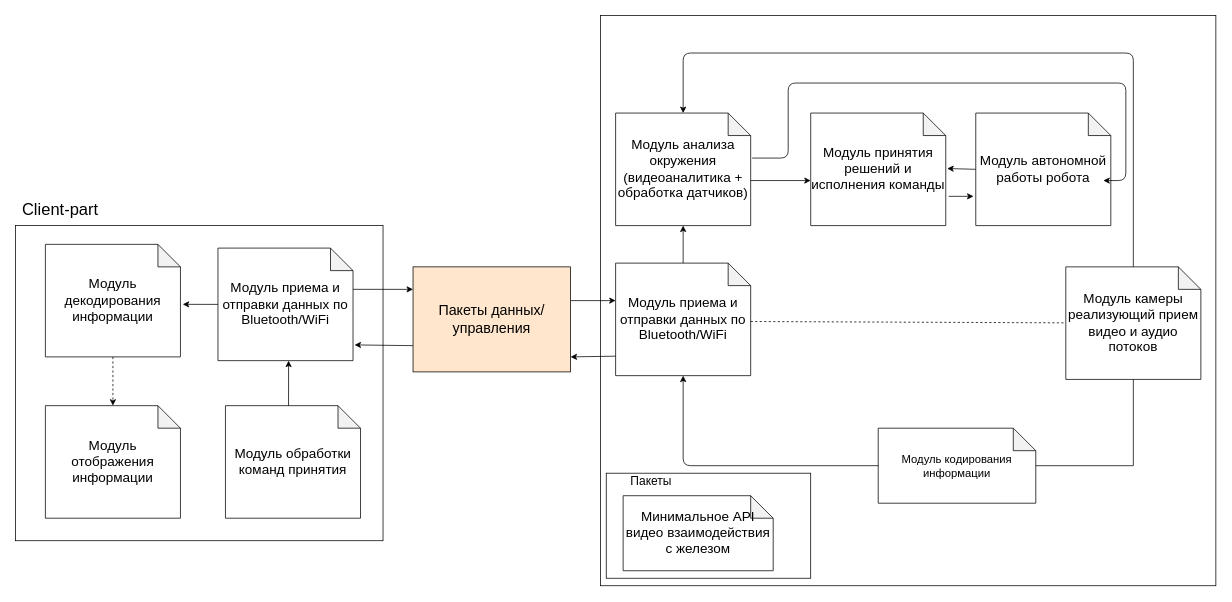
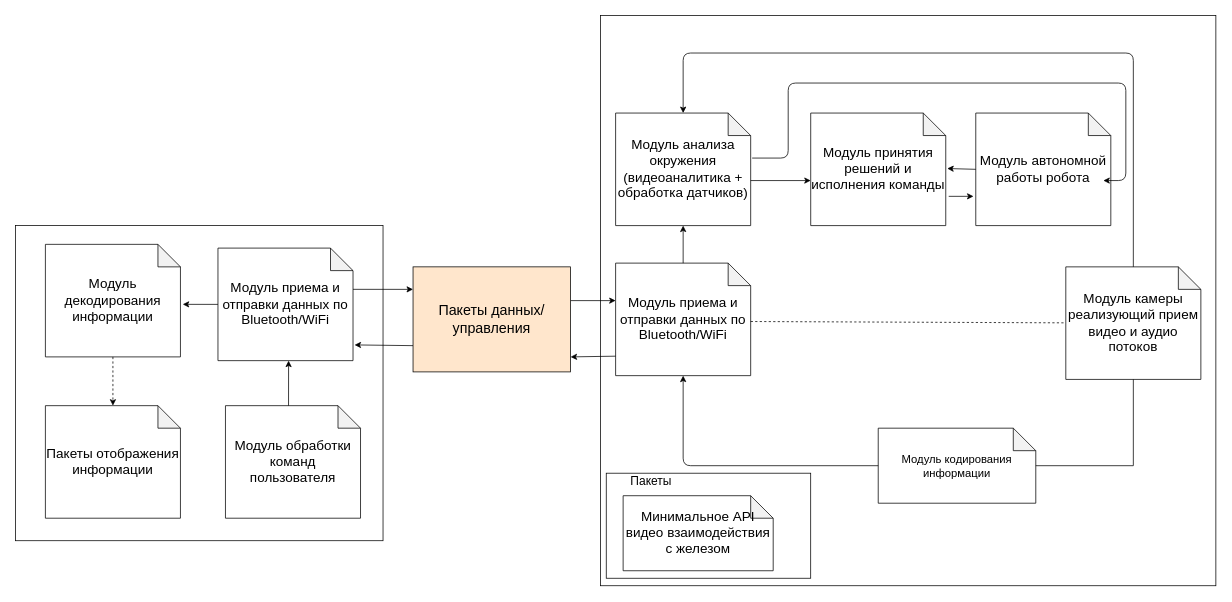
node "Client-part": removed
node "Модуль отображения информации": label "Модуль отображения информации" -> "Пакеты отображения информации"
node "Модуль обработки команд принятия": label "Модуль обработки команд принятия" -> "Модуль обработки команд пользователя"
